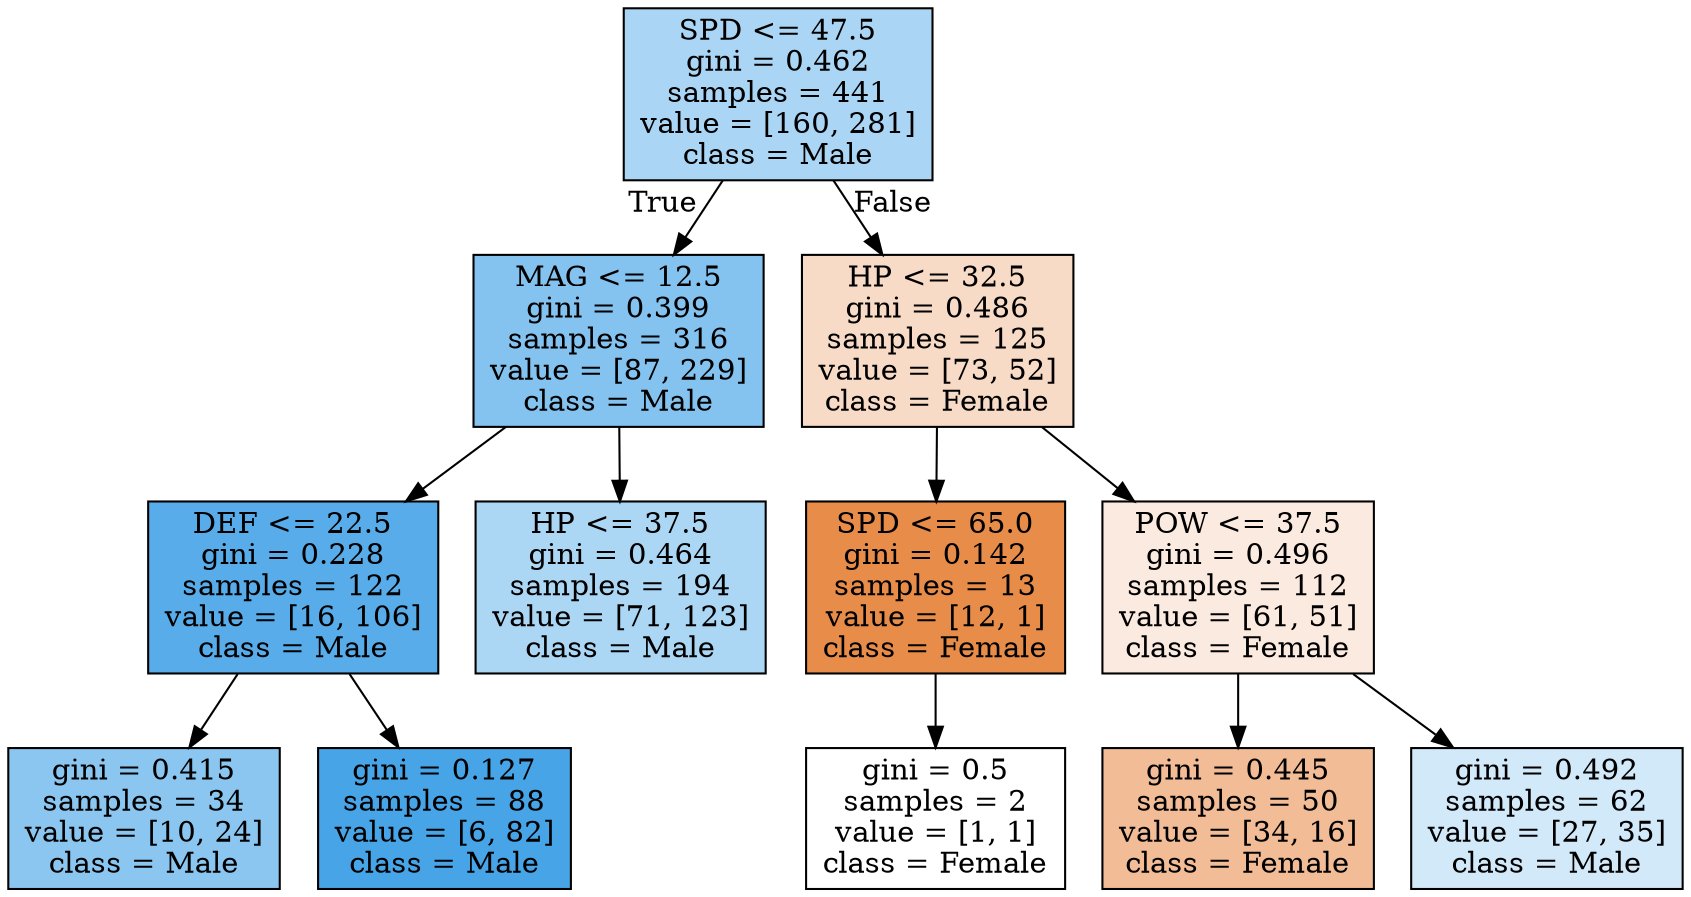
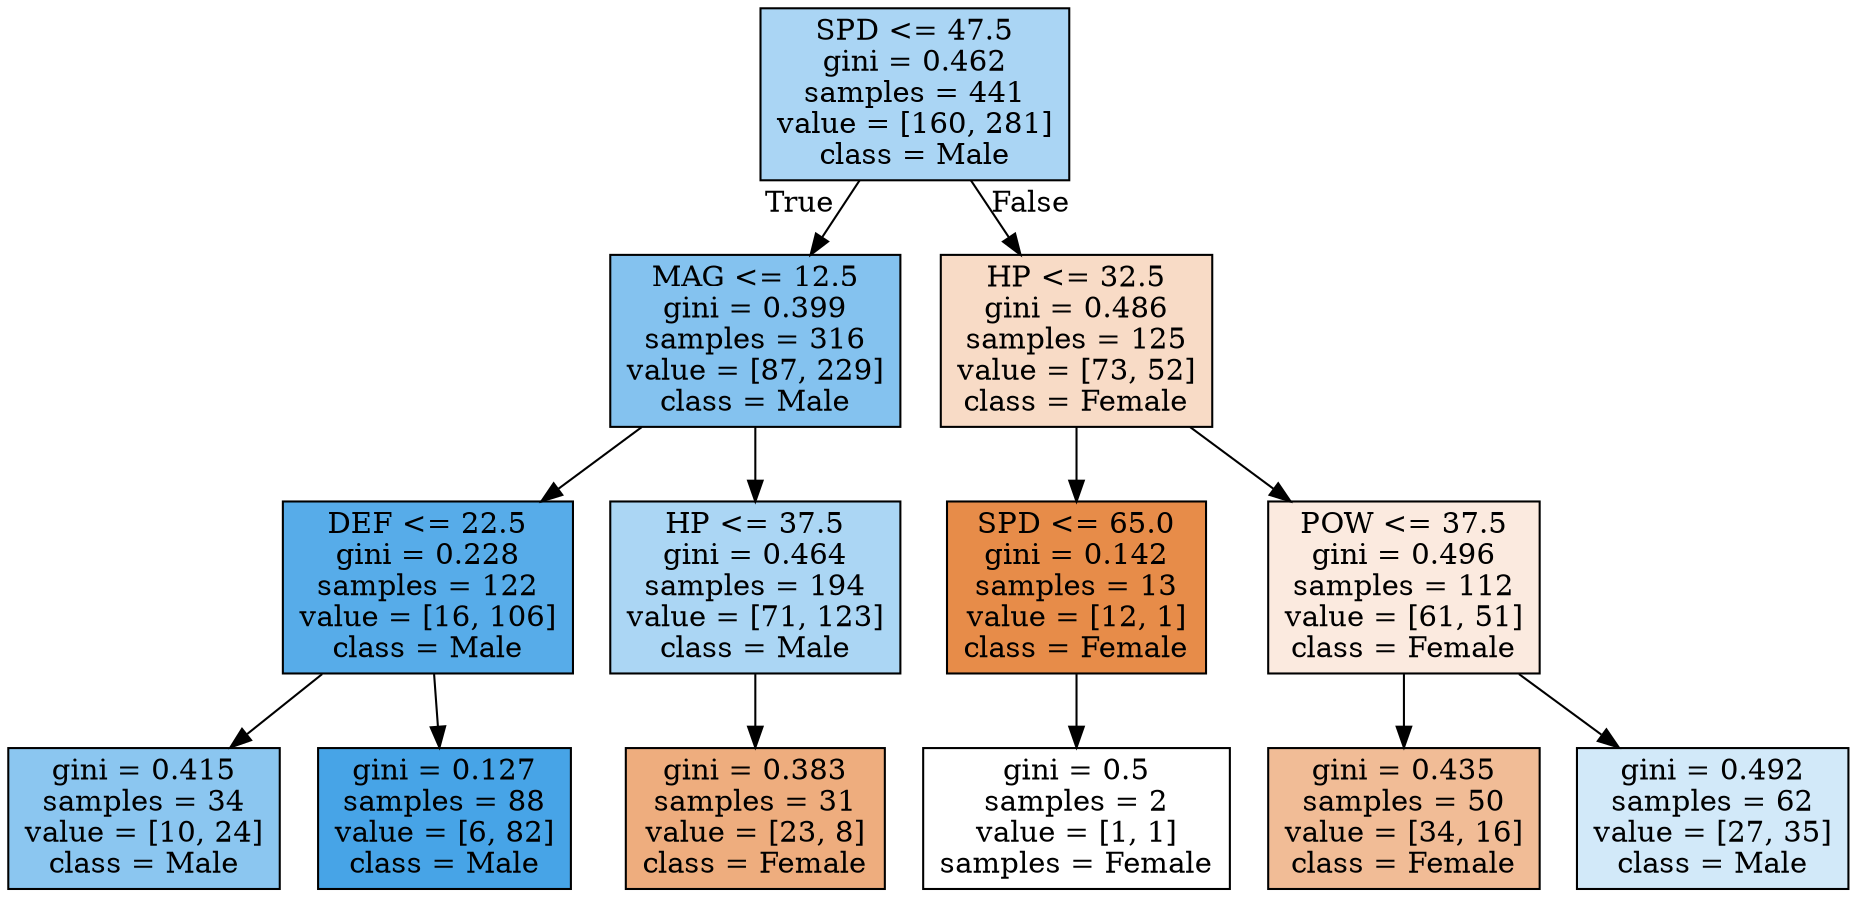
node "gini = 0.383 samples = 31 value = [23, 8] class = Female": added
node "gini = 0.5 samples = 2 value = [1, 1] class = Female": label "gini = 0.5 samples = 2 value = [1, 1] class = Female" -> "gini = 0.5 samples = 2 value = [1, 1] samples = Female"
node "gini = 0.445 samples = 50 value = [34, 16] class = Female": label "gini = 0.445 samples = 50 value = [34, 16] class = Female" -> "gini = 0.435 samples = 50 value = [34, 16] class = Female"
